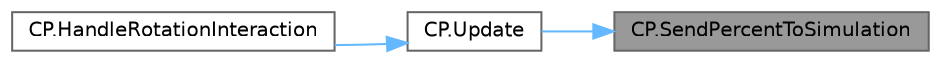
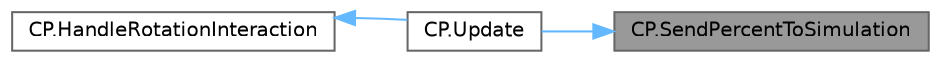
edge "CP.HandleRotationInteraction" -> "CP.Update": reversed
